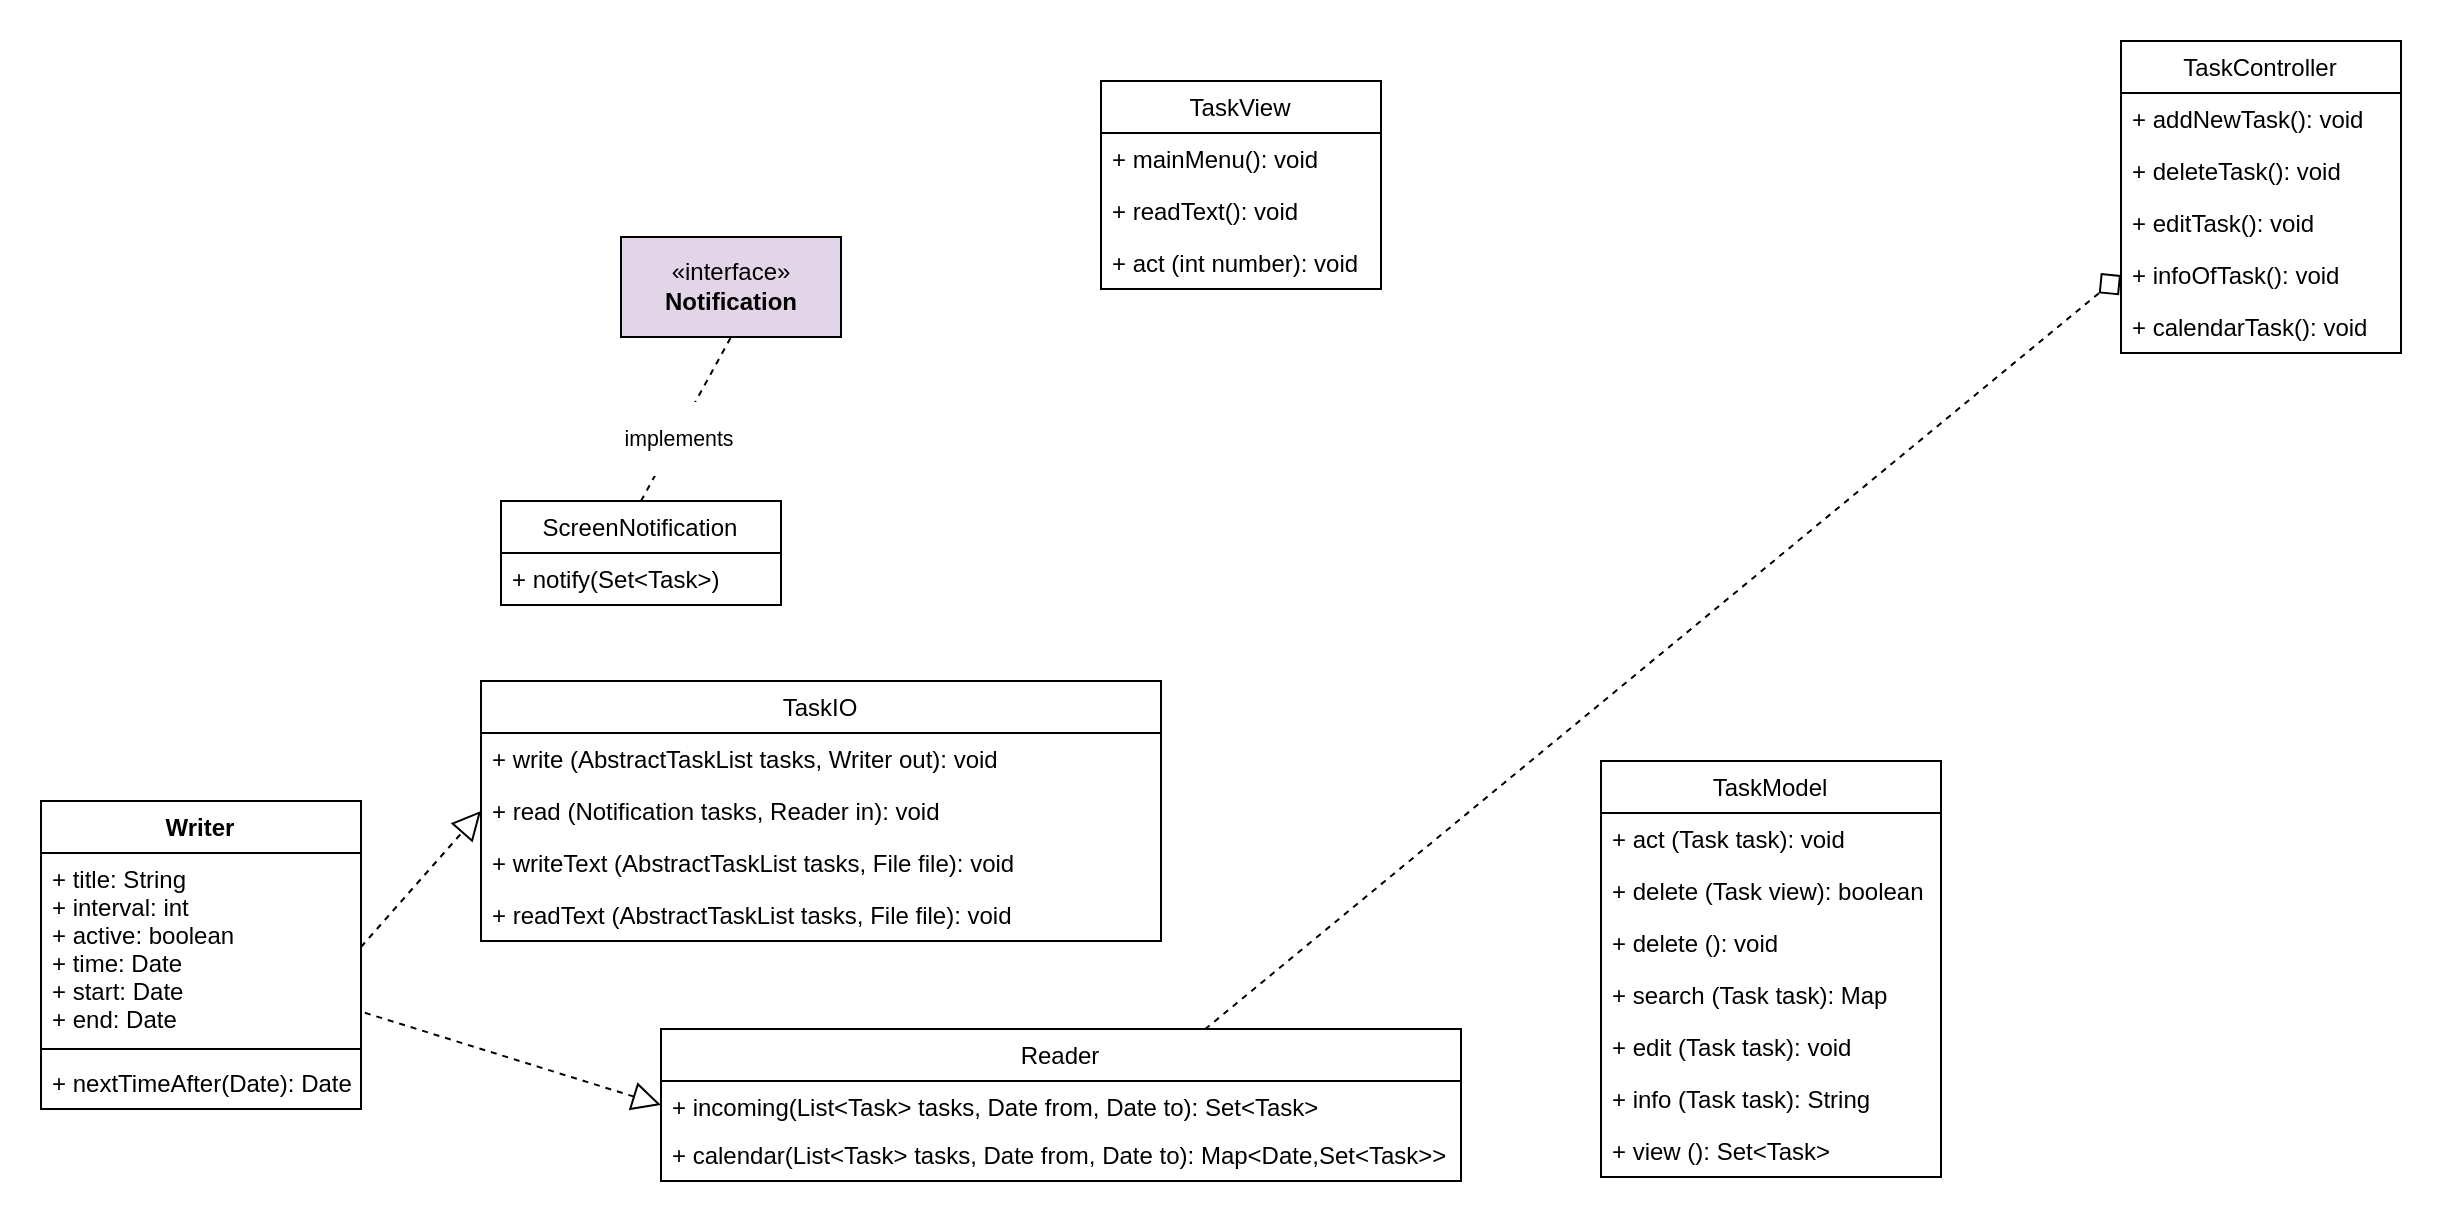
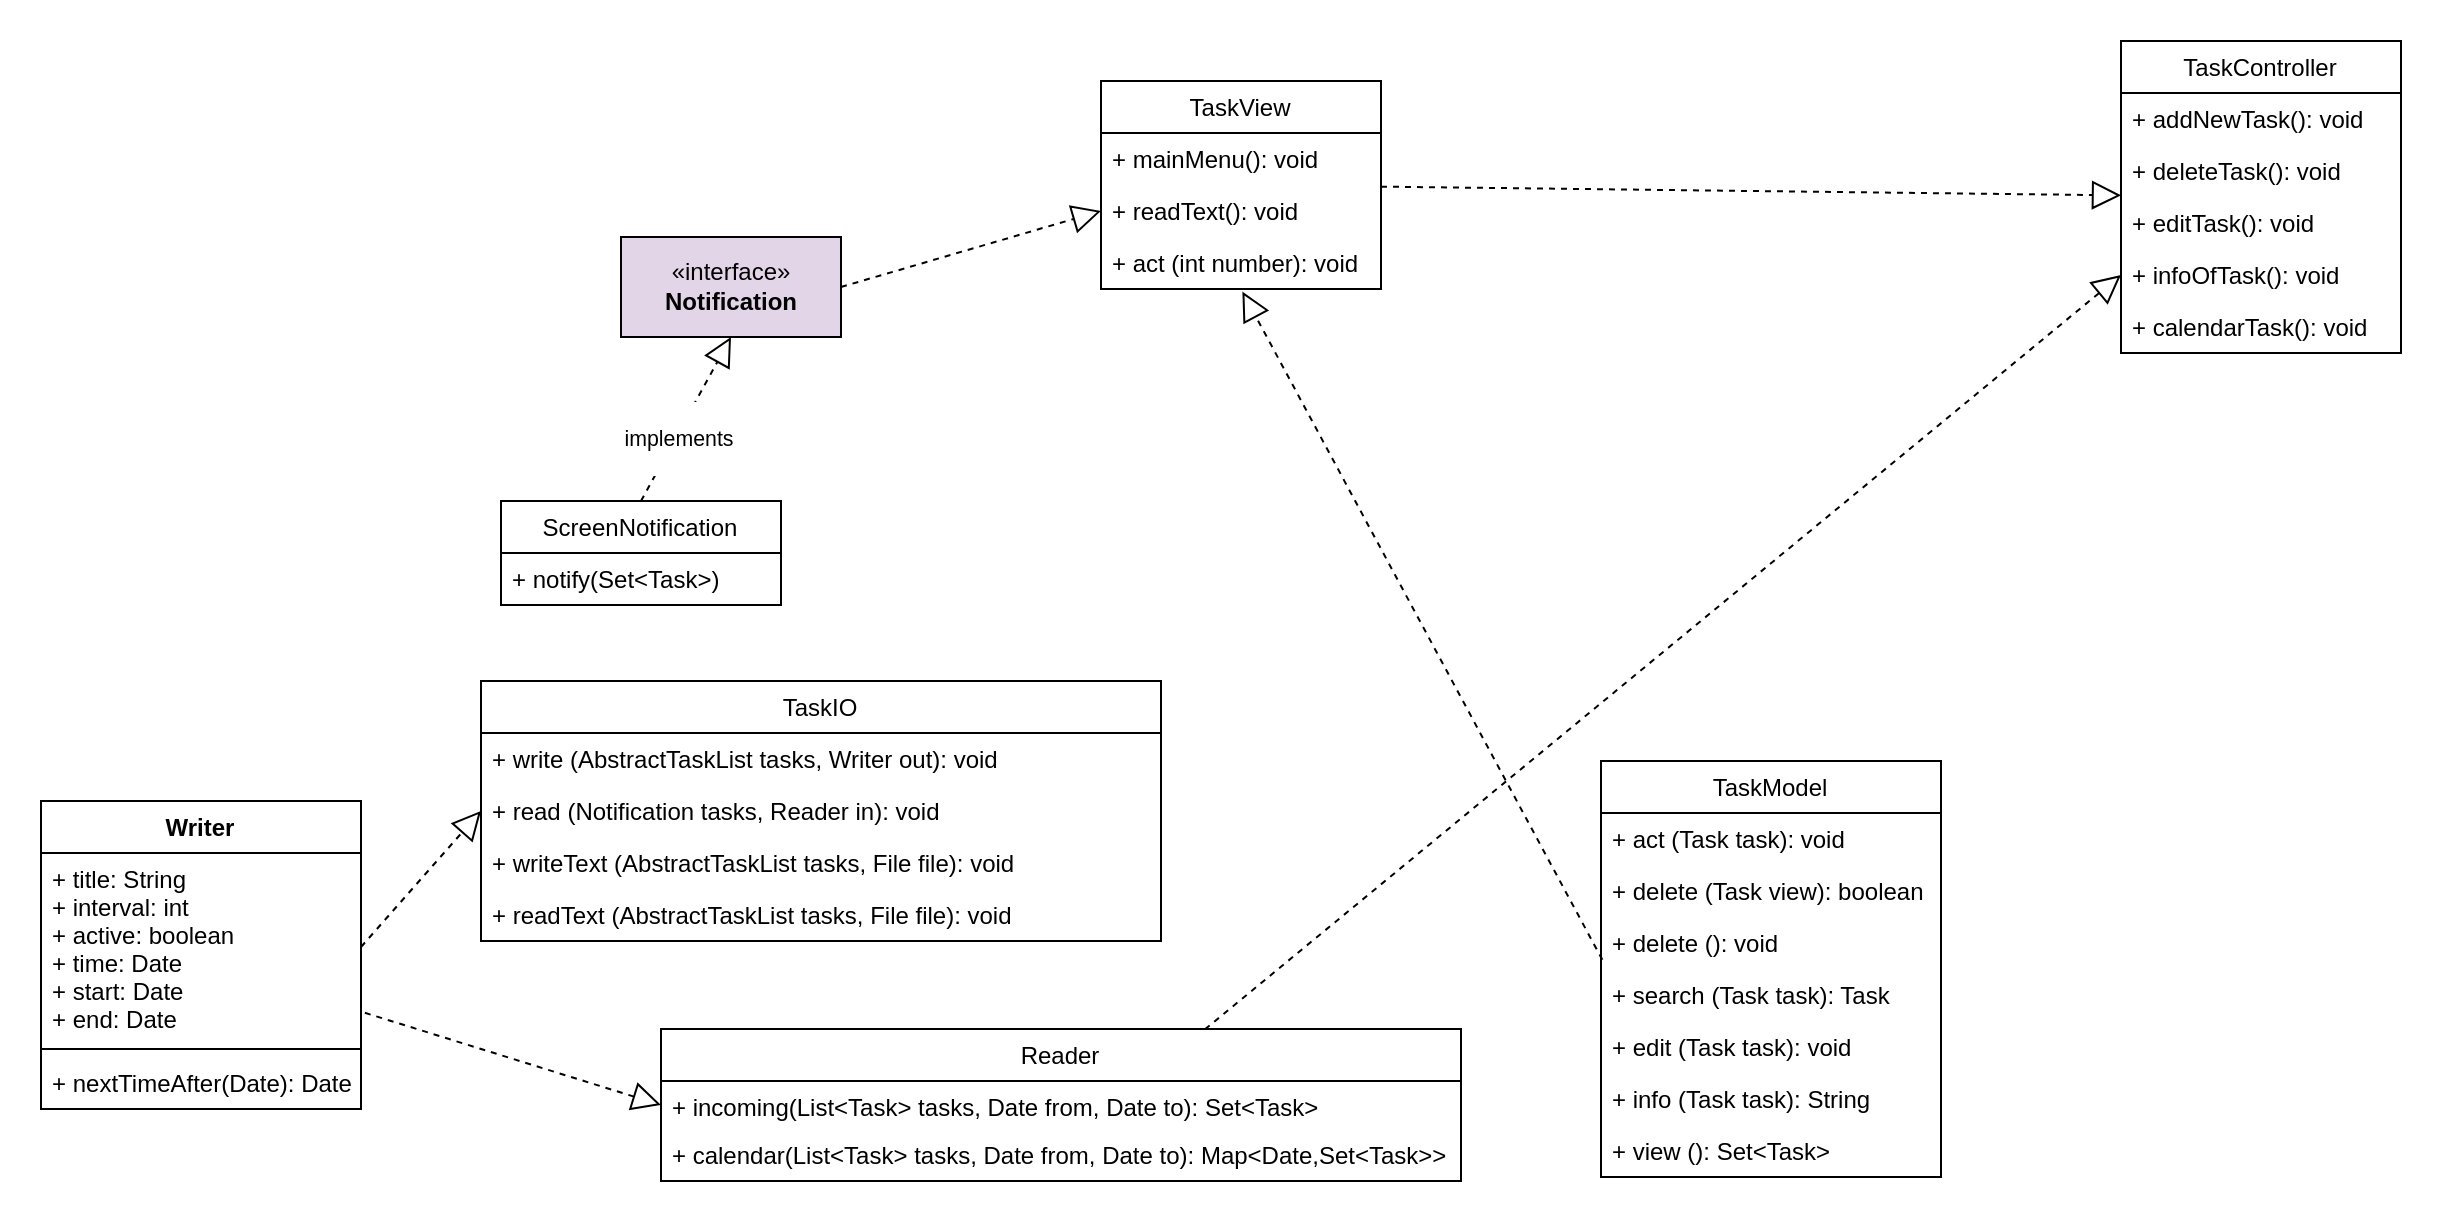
edge "TaskView" -> "TaskController": added
edge "«interface» Notification" -> "+ readText(): void": added
edge "Reader" -> "+ infoOfTask(): void": arrowhead diamond -> block
edge "«interface» Notification" -- "ScreenNotification": arrowhead none -> block
edge "+ delete (): void" -> "+ act (int number): void": added
node "+ search (Task task): Map": label "+ search (Task task): Map" -> "+ search (Task task): Task"
